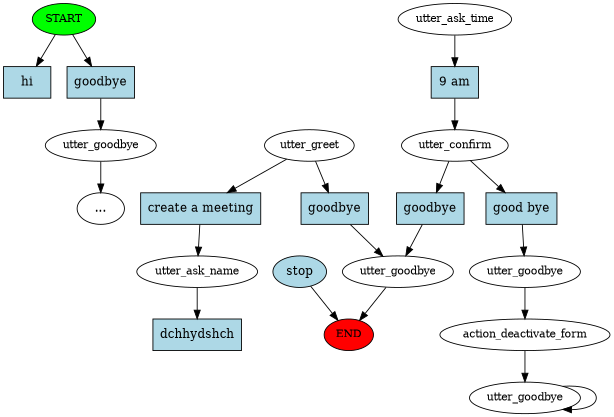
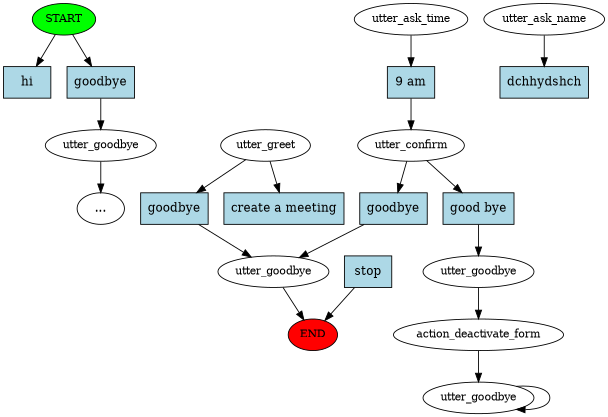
edge "create a meeting" -> "utter_ask_name": removed
node "stop": shape ellipse -> box
